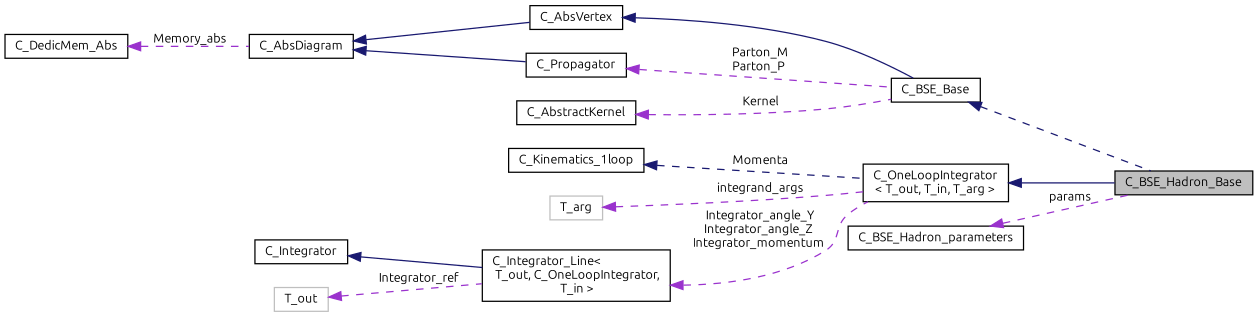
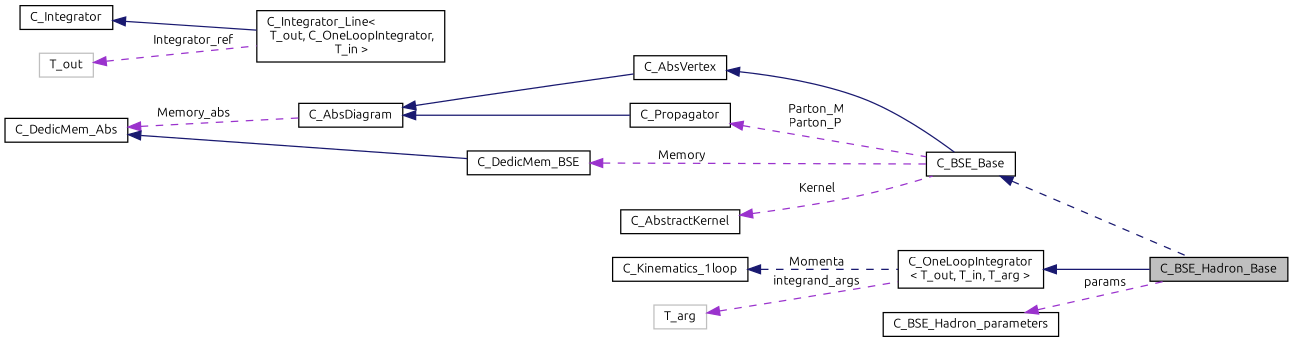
node "C_DedicMem_BSE": added
edge "C_OneLoopIntegrator < T_out, T_in, T_arg >" -> "C_Integrator_Line< T_out, C_OneLoopIntegrator, T_in >": removed, label "Integrator_angle_Y Integrator_angle_Z Integrator_momentum"
